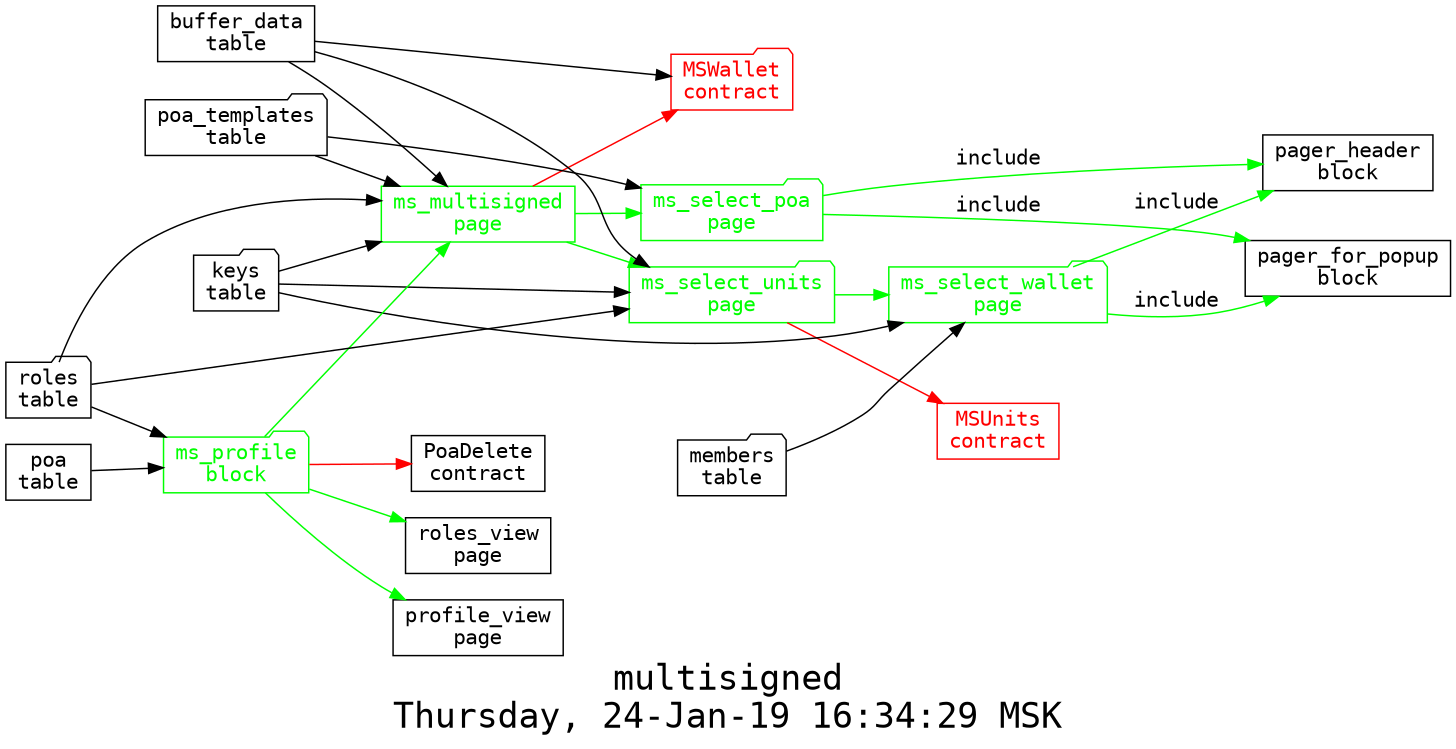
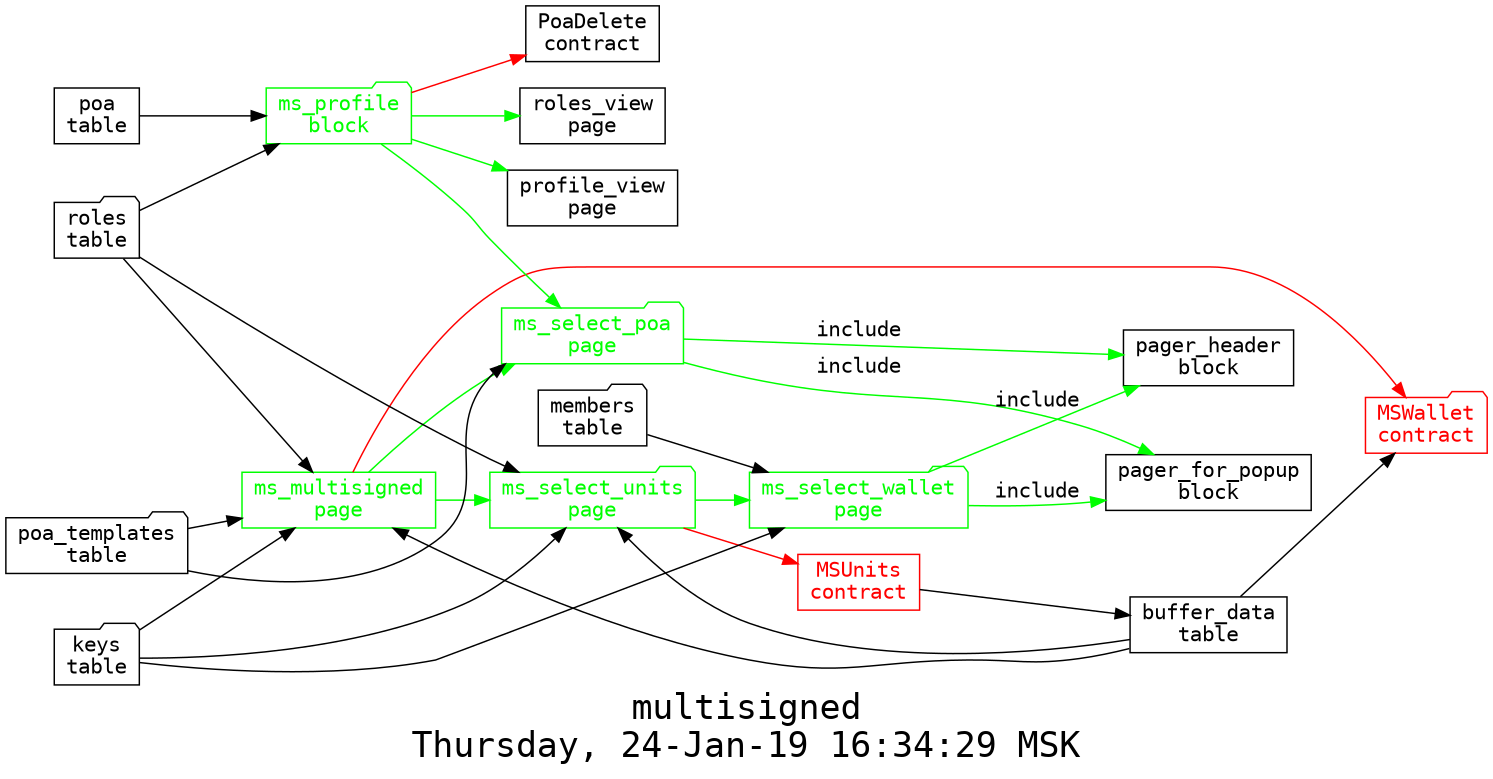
edge "ms_profile block" -> "ms_multisigned page": now "ms_profile block" -> "ms_select_poa page"
edge "MSUnits contract" -> "buffer_data table": added
